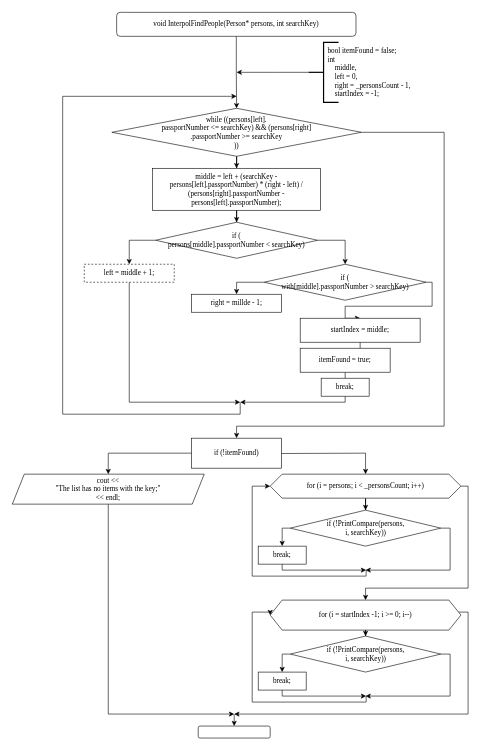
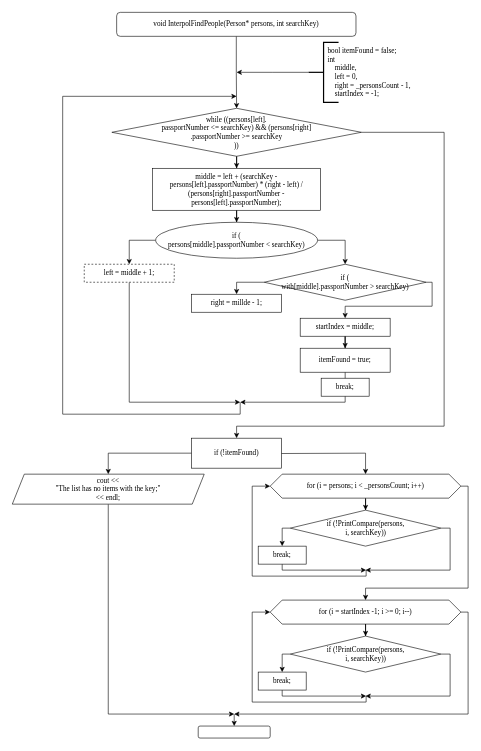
node "if ( persons[middle].passportNumber < searchKey)": shape diamond -> ellipse
node "startIndex = middle;": size 120x24 -> 90x18
node "for (i = startIndex -1; i >= 0; i--)": size 191x30 -> 191x24
